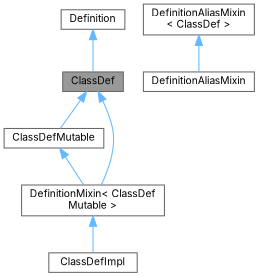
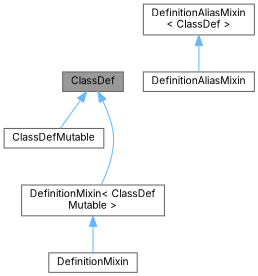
node "Definition": removed
edge "DefinitionMixin< ClassDef Mutable >" -> "ClassDefMutable": removed
node "ClassDefImpl": label "ClassDefImpl" -> "DefinitionMixin"
